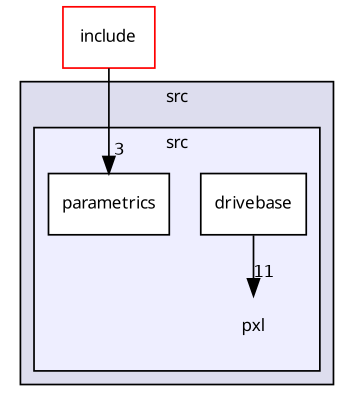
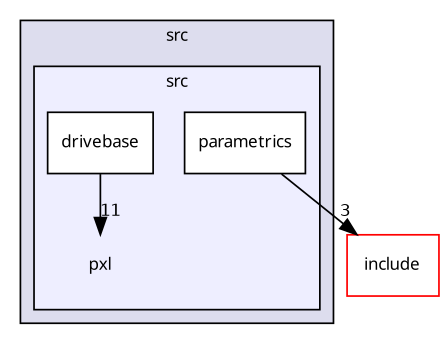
edge "include" -> "parametrics": reversed
